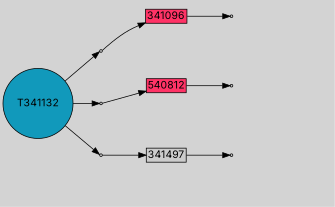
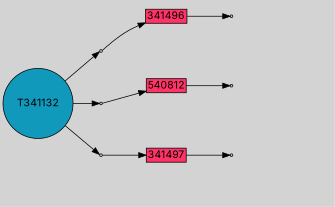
node "341096": label "341096" -> "341496"
node "341497": fillcolor #cccccc -> #ff3366
